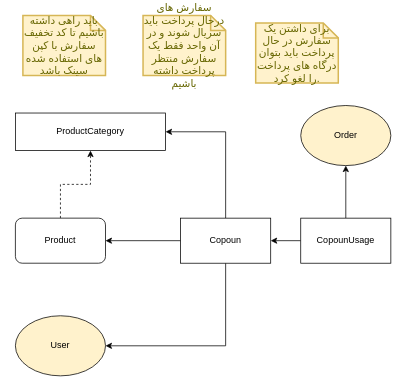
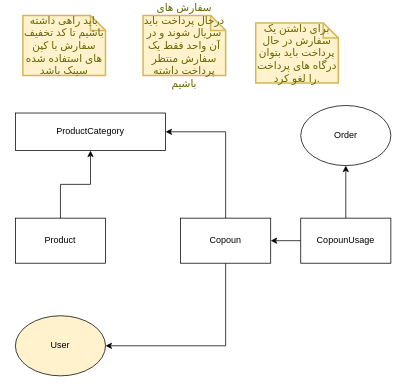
node "Order": fillcolor #fff2cc -> #ffffff
edge "Product" -> "ProductCategory": style dashed -> solid
node "Product": shape rounded rectangle -> rectangle
edge "Copoun" -> "Product": removed
